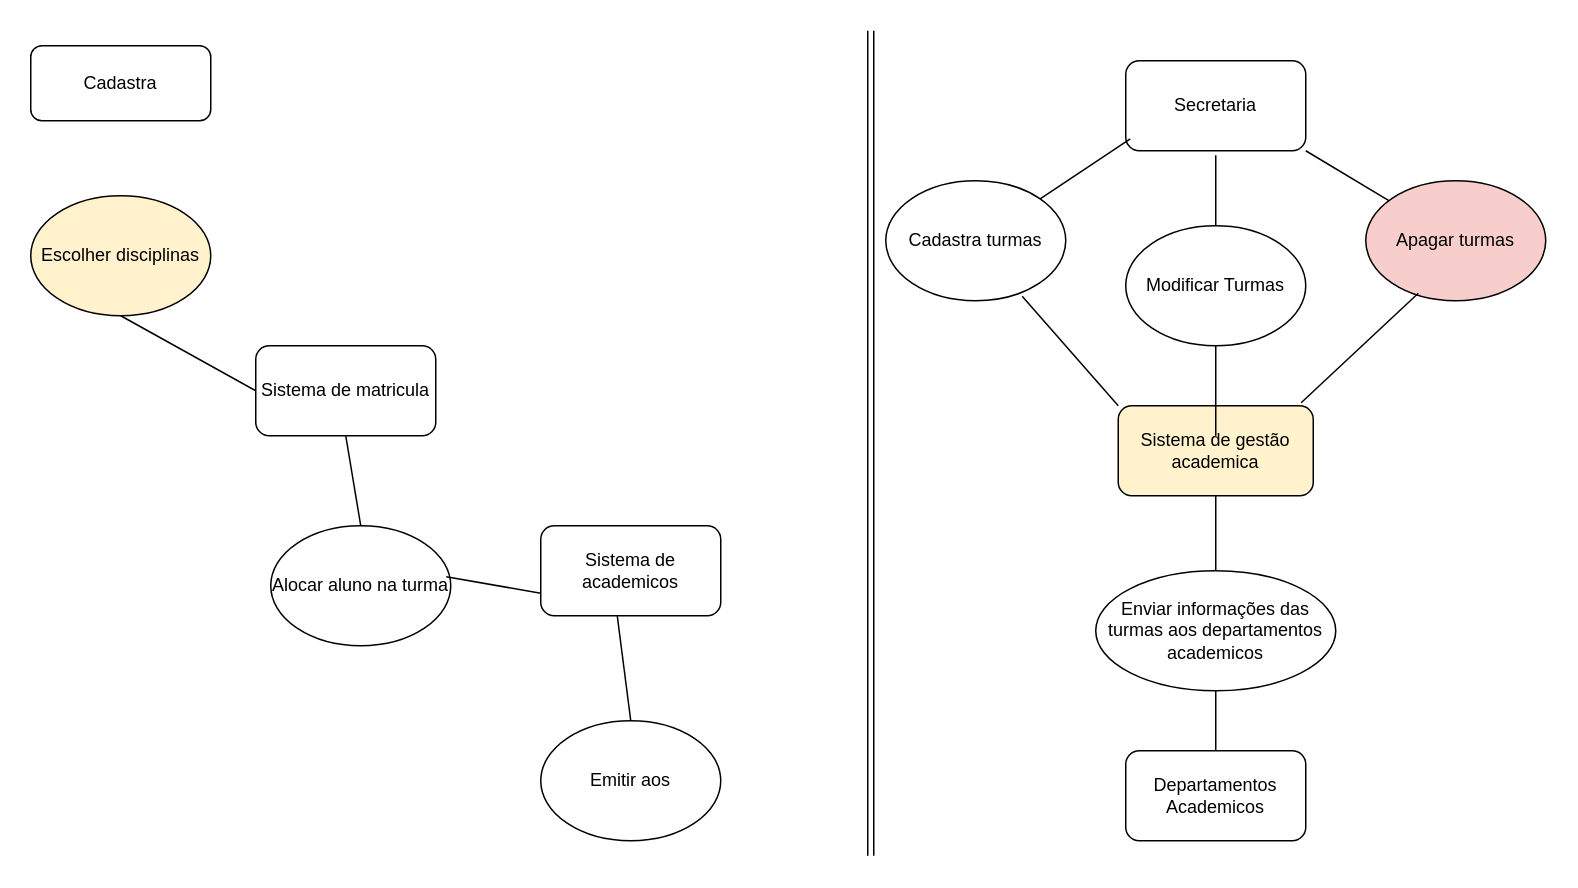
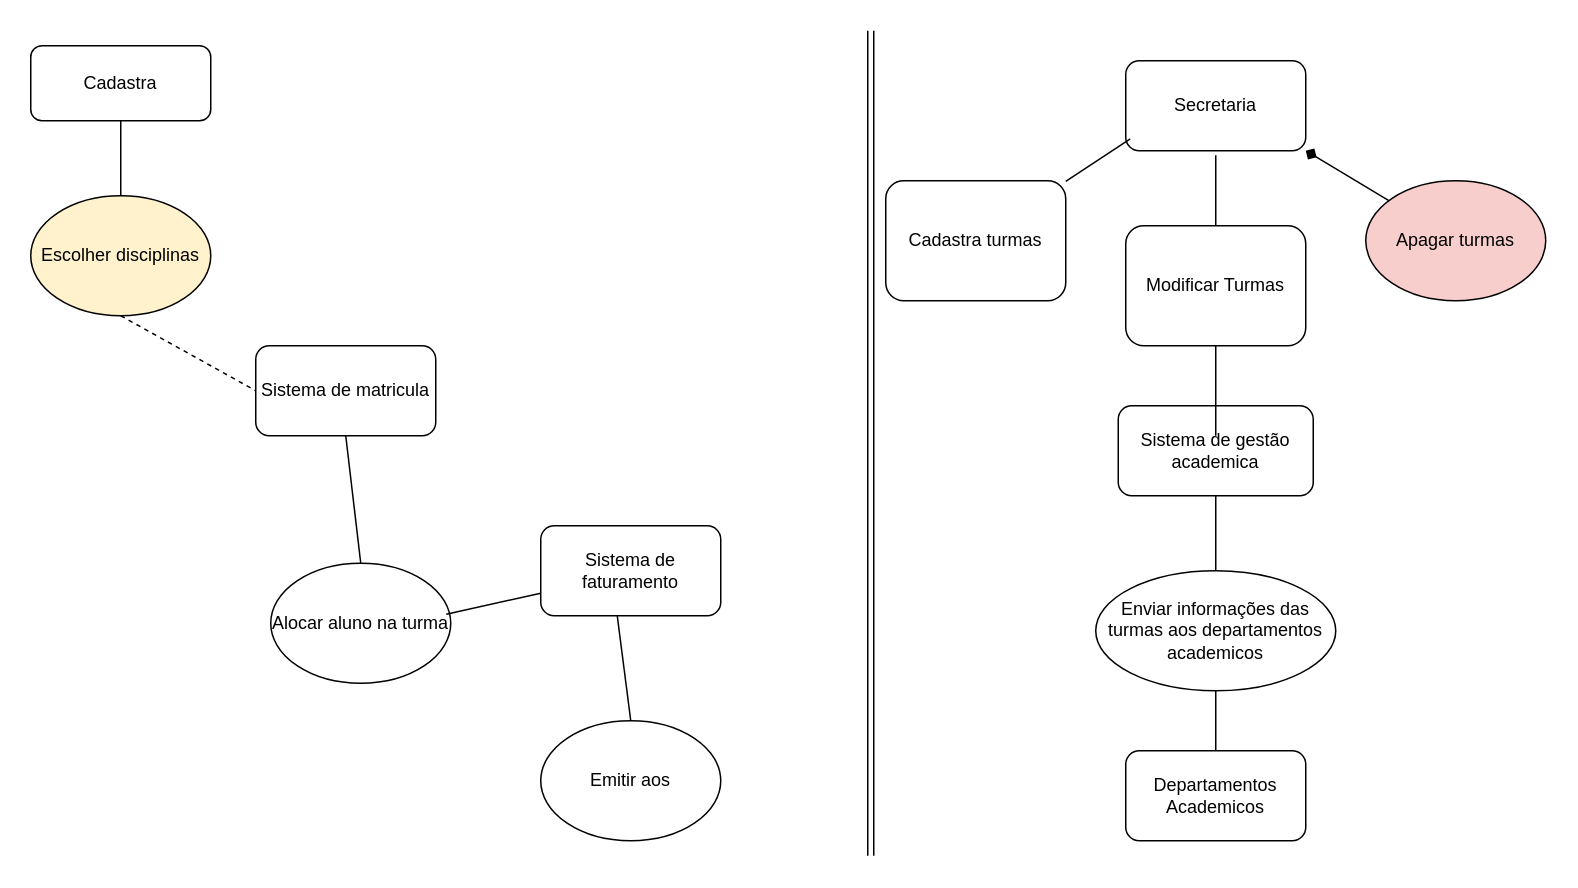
edge "Secretaria" -- "Apagar turmas": arrowhead none -> diamond
edge "Cadastra" -- "Escolher disciplinas": added
node "Cadastra turmas": shape ellipse -> rounded rectangle
node "Modificar Turmas": shape ellipse -> rounded rectangle
edge "Apagar turmas" -- "Sistema de gestão academica": removed
edge "Cadastra turmas" -- "Sistema de gestão academica": removed
edge "Escolher disciplinas" -- "Sistema de matricula": style solid -> dashed
node "Sistema de gestão academica": fillcolor #fff2cc -> #ffffff
node "Sistema de academicos": label "Sistema de academicos" -> "Sistema de faturamento"
node "Alocar aluno na turma": moved (361, 586) -> (361, 623)
